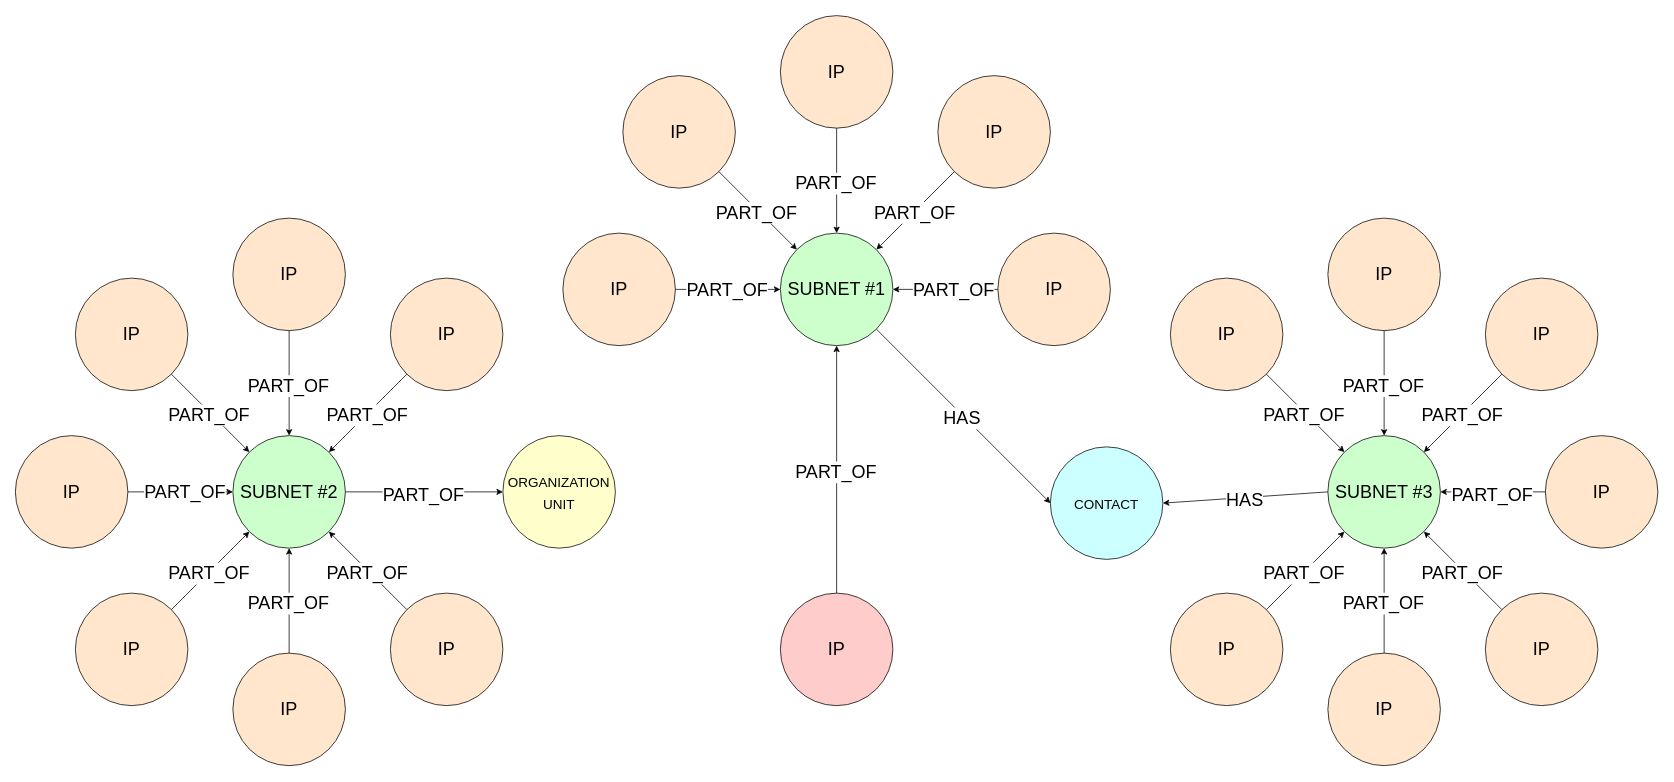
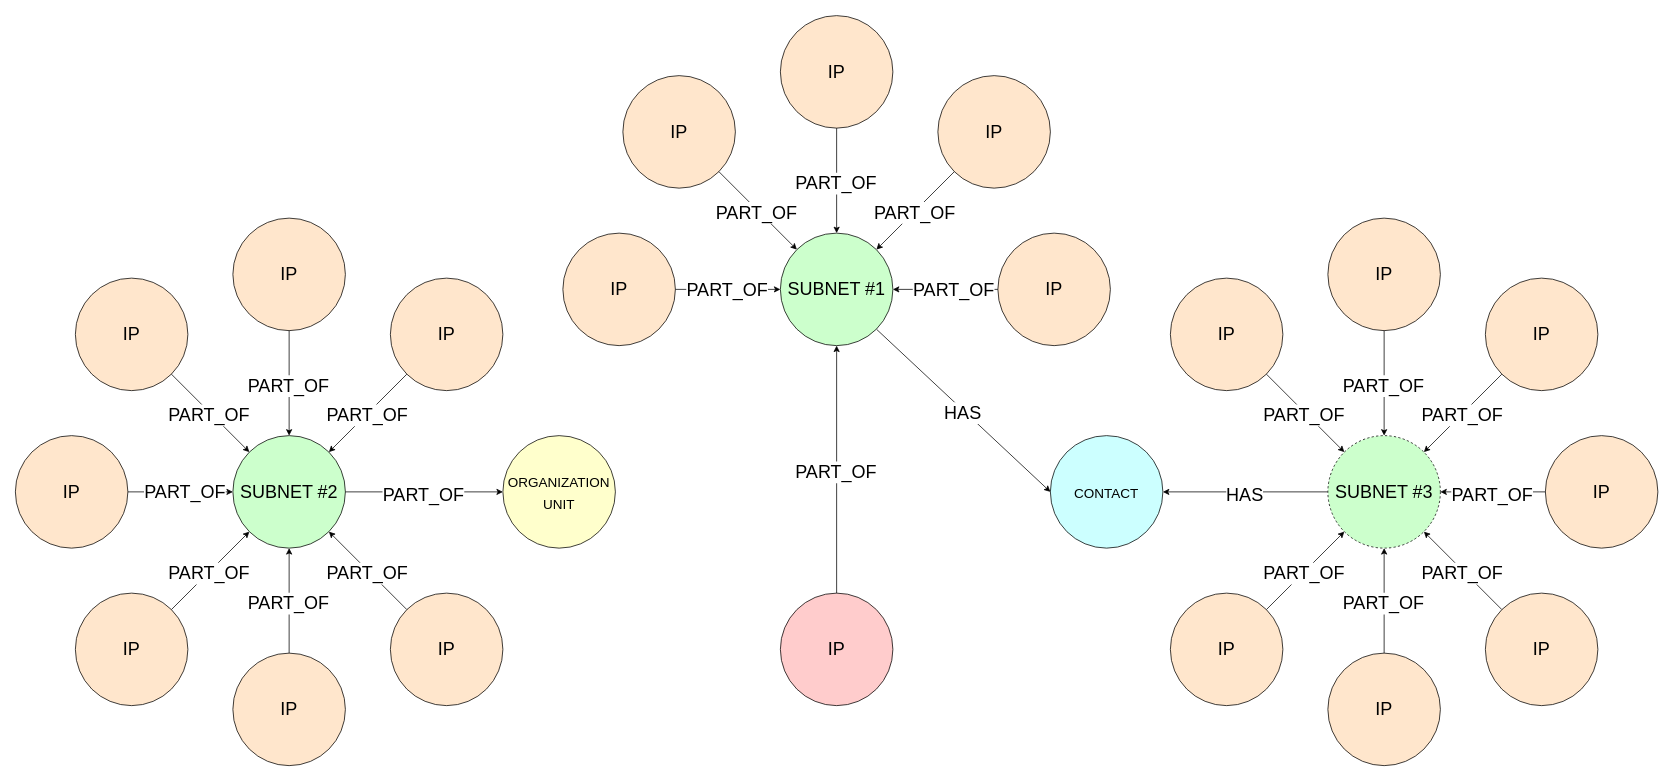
node "SUBNET #3": style solid -> dashed
node "CONTACT": moved (1107, 503) -> (1107, 492)
